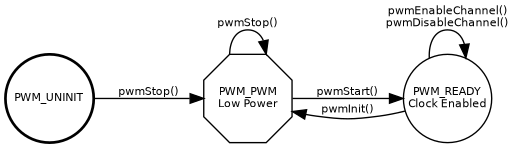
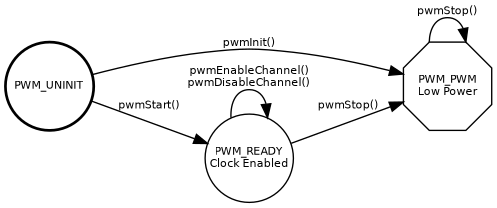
edge "PWM_UNINIT" -> "PWM_PWM Low Power": label "pwmStop()" -> "pwmInit()"
edge "PWM_PWM Low Power" -> "PWM_READY Clock Enabled": now "PWM_UNINIT" -> "PWM_READY Clock Enabled"
edge "PWM_READY Clock Enabled" -> "PWM_PWM Low Power": label "pwmInit()" -> "pwmStop()"
